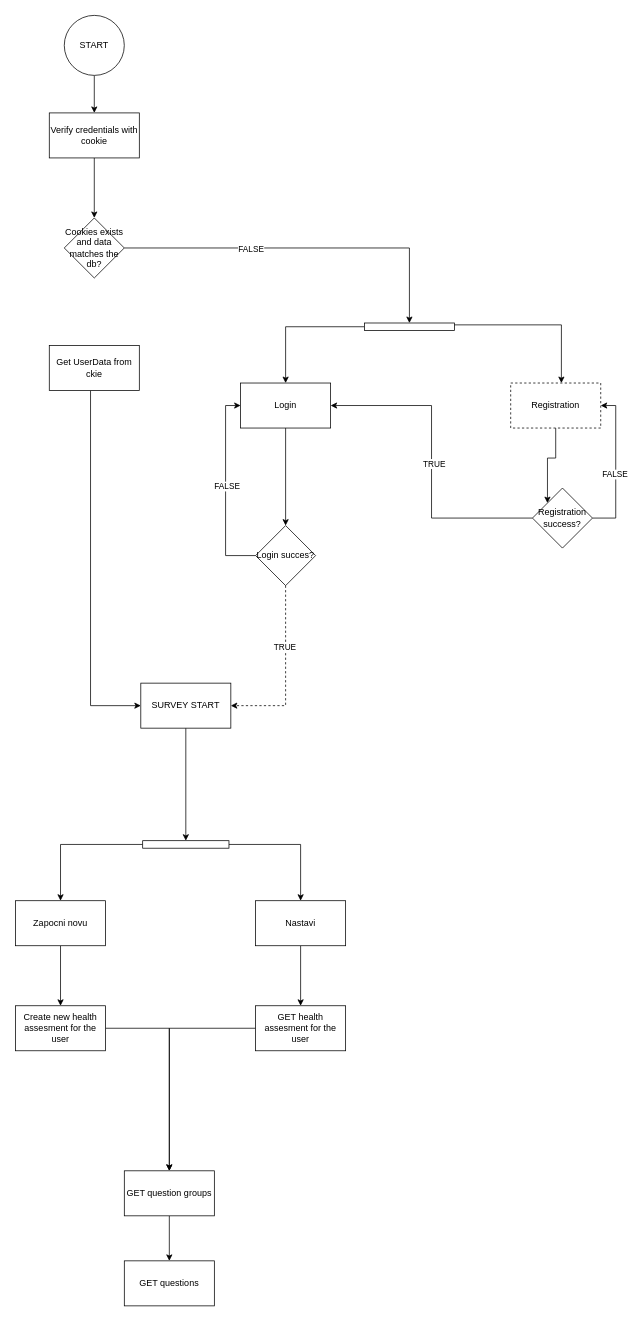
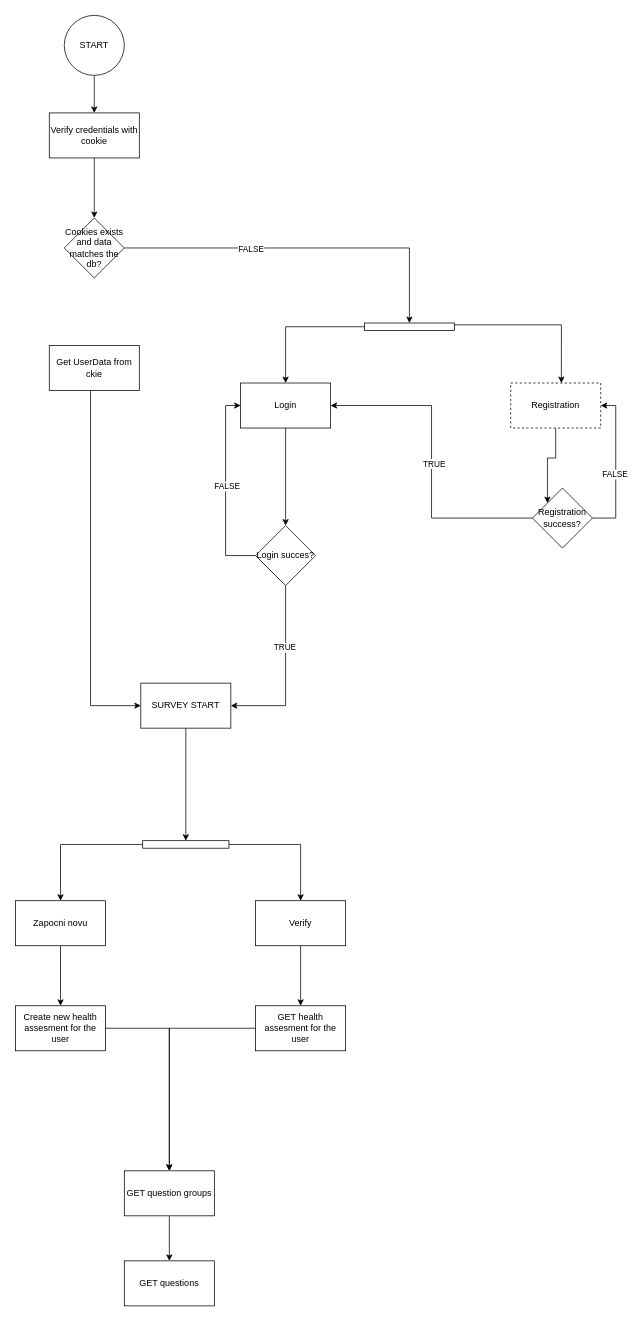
edge "Login succes?" -> "SURVEY START": style dashed -> solid
node "Nastavi": label "Nastavi" -> "Verify"
